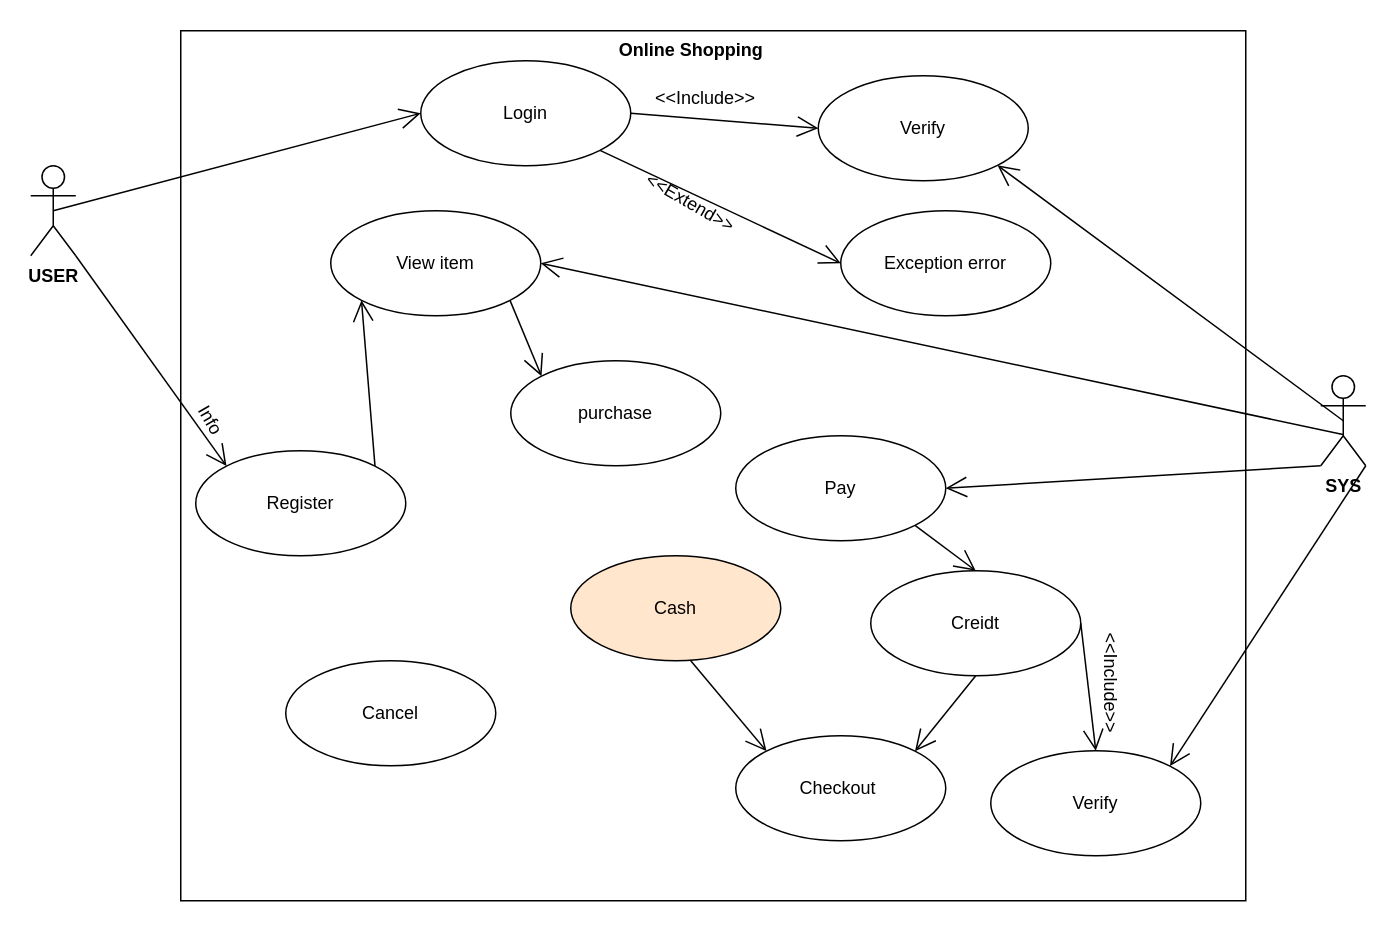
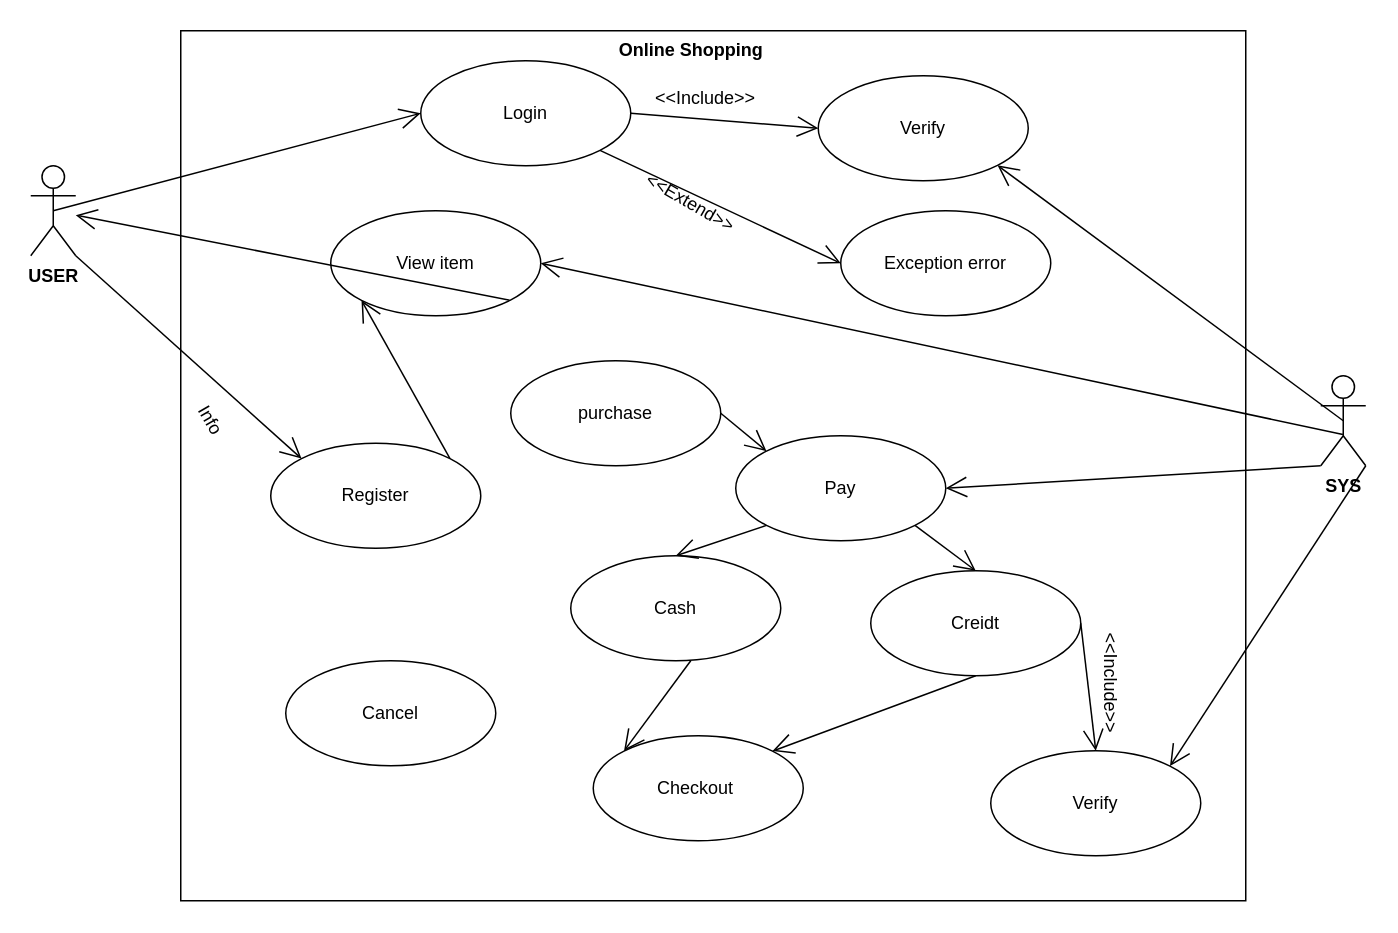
edge "View item" -> "purchase": now "View item" -> "USER"
edge "purchase" -> "Pay": added
node "Register": moved (301, 503) -> (376, 496)
edge "Pay" -> "Cash": added
node "Cash": fillcolor #ffe6cc -> #ffffff
node "Checkout": moved (841, 788) -> (698, 788)
